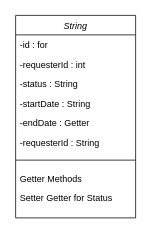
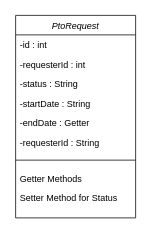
node "String": label "String" -> "PtoRequest"
node "-id : for": label "-id : for" -> "-id : int"
node "Setter Getter for Status": label "Setter Getter for Status" -> "Setter Method for Status"
